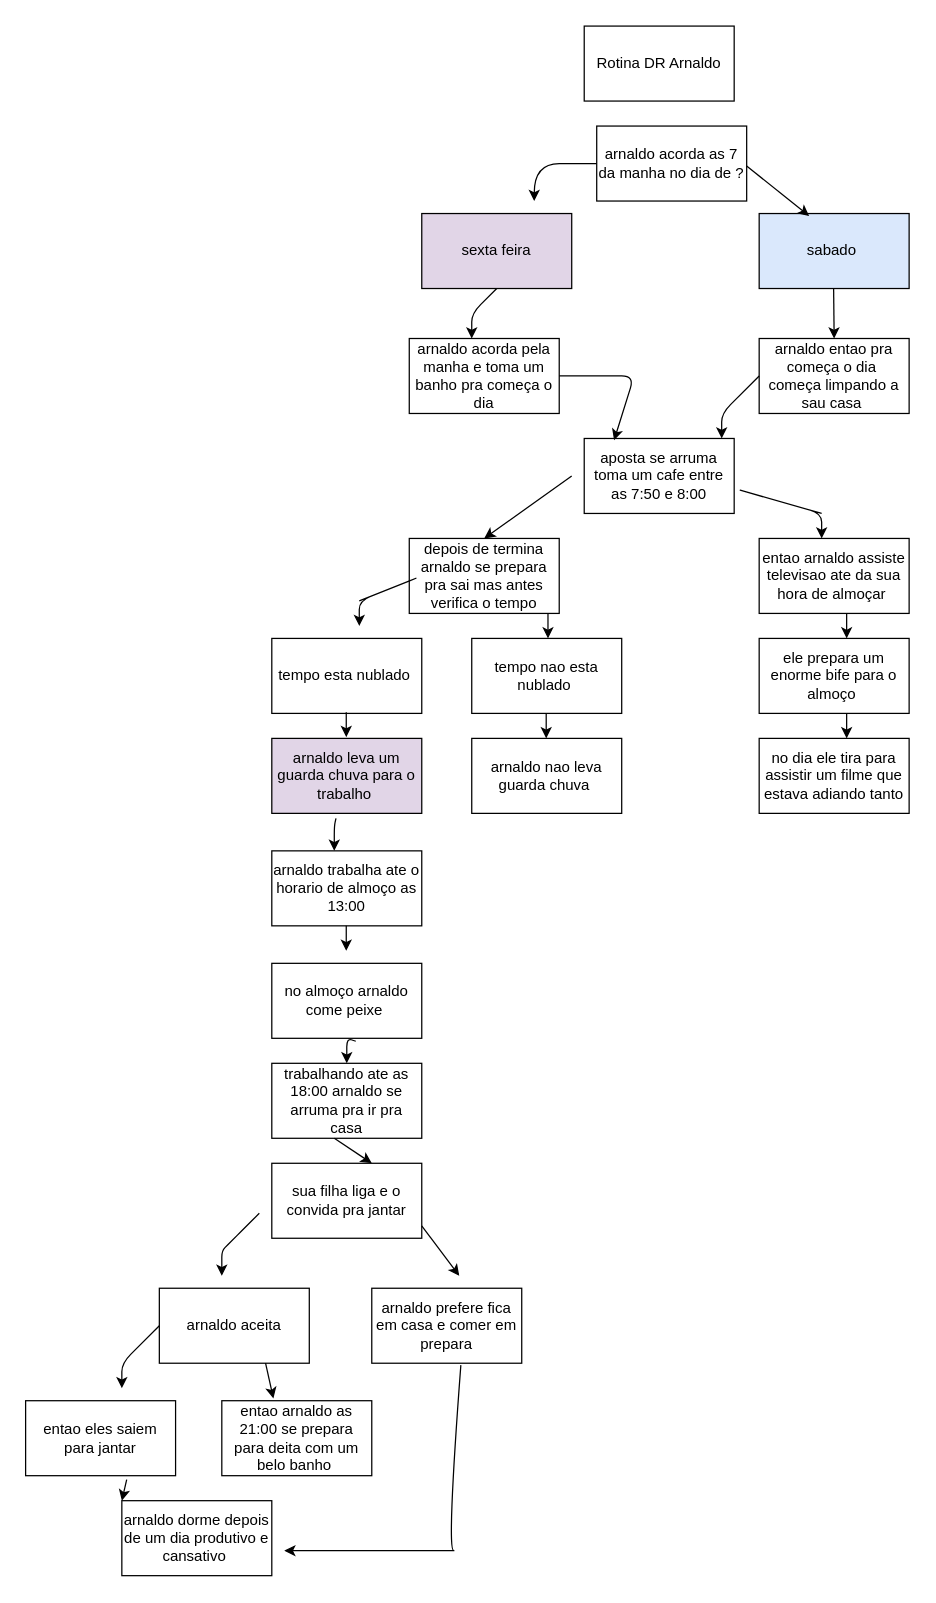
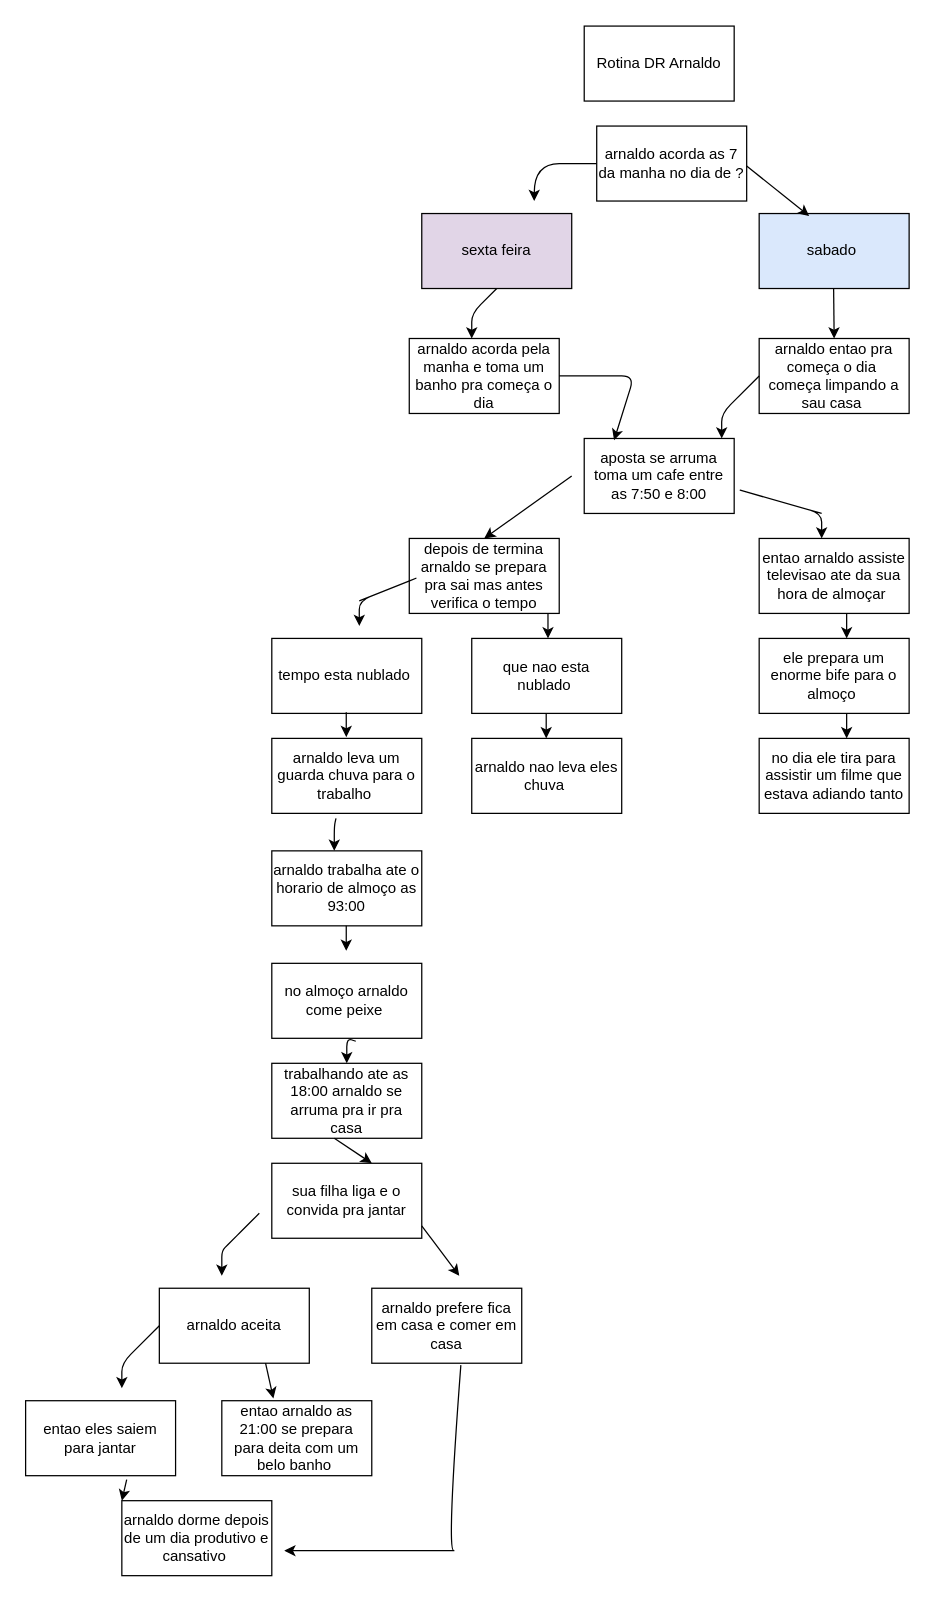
node "tempo nao esta nublado": label "tempo nao esta nublado" -> "que nao esta nublado"
node "arnaldo leva um guarda chuva para o trabalho": fillcolor #e1d5e7 -> #ffffff
node "arnaldo nao leva guarda chuva": label "arnaldo nao leva guarda chuva" -> "arnaldo nao leva eles chuva"
node "arnaldo trabalha ate o horario de almoço as 13:00": label "arnaldo trabalha ate o horario de almoço as 13:00" -> "arnaldo trabalha ate o horario de almoço as 93:00"
node "arnaldo prefere fica em casa e comer em prepara": label "arnaldo prefere fica em casa e comer em prepara" -> "arnaldo prefere fica em casa e comer em casa"
